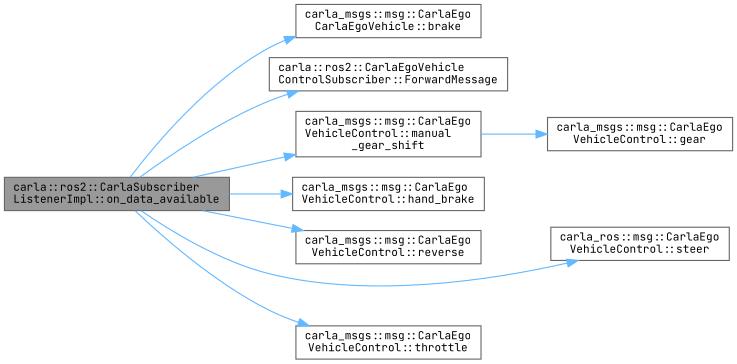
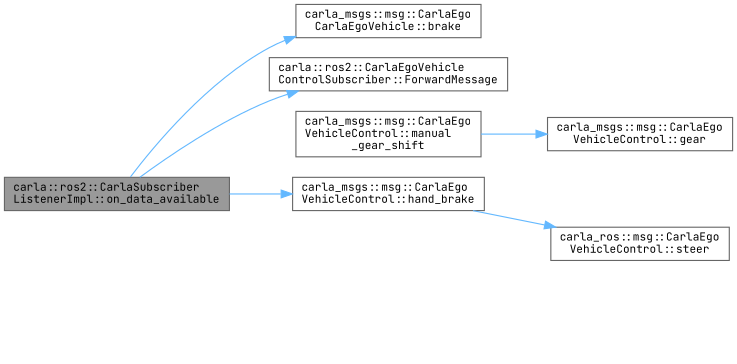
edge "carla::ros2::CarlaSubscriber ListenerImpl::on_data_available" -> "carla_msgs::msg::CarlaEgo VehicleControl::manual _gear_shift": removed
node "carla_msgs::msg::CarlaEgo VehicleControl::reverse": removed
edge "carla::ros2::CarlaSubscriber ListenerImpl::on_data_available" -> "carla_ros::msg::CarlaEgo VehicleControl::steer": now "carla_msgs::msg::CarlaEgo VehicleControl::hand_brake" -> "carla_ros::msg::CarlaEgo VehicleControl::steer"
node "carla_msgs::msg::CarlaEgo VehicleControl::throttle": removed
